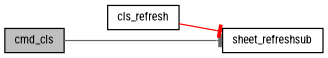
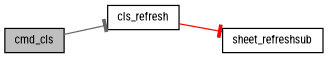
edge "cmd_cls" -> "sheet_refreshsub": now "cmd_cls" -> "cls_refresh"
